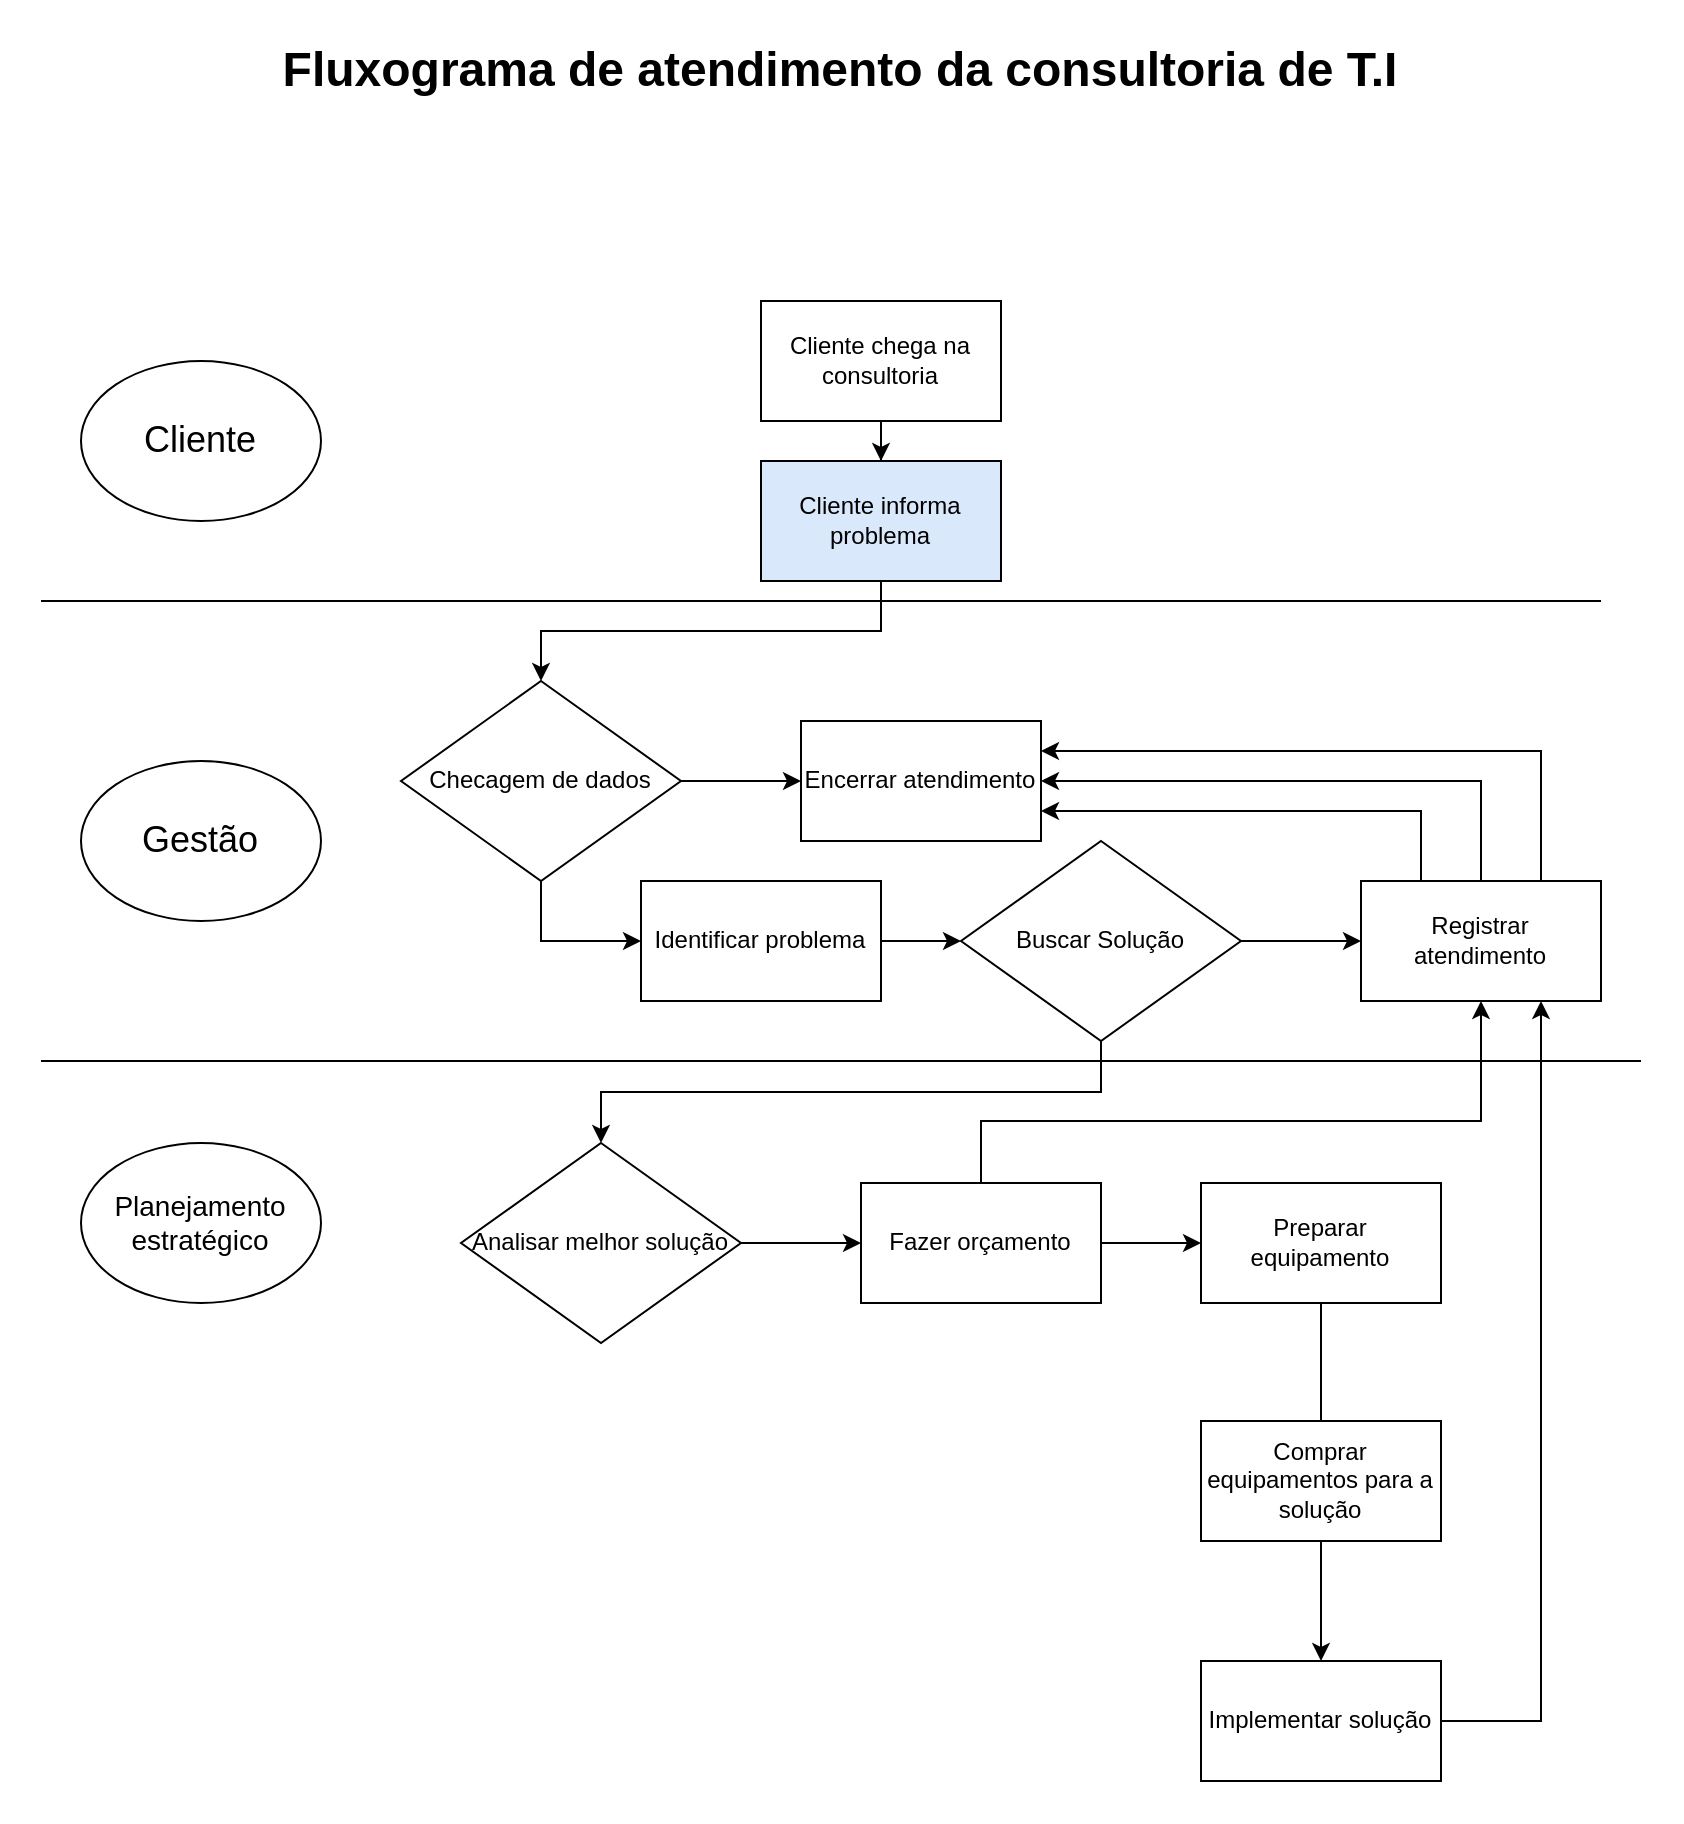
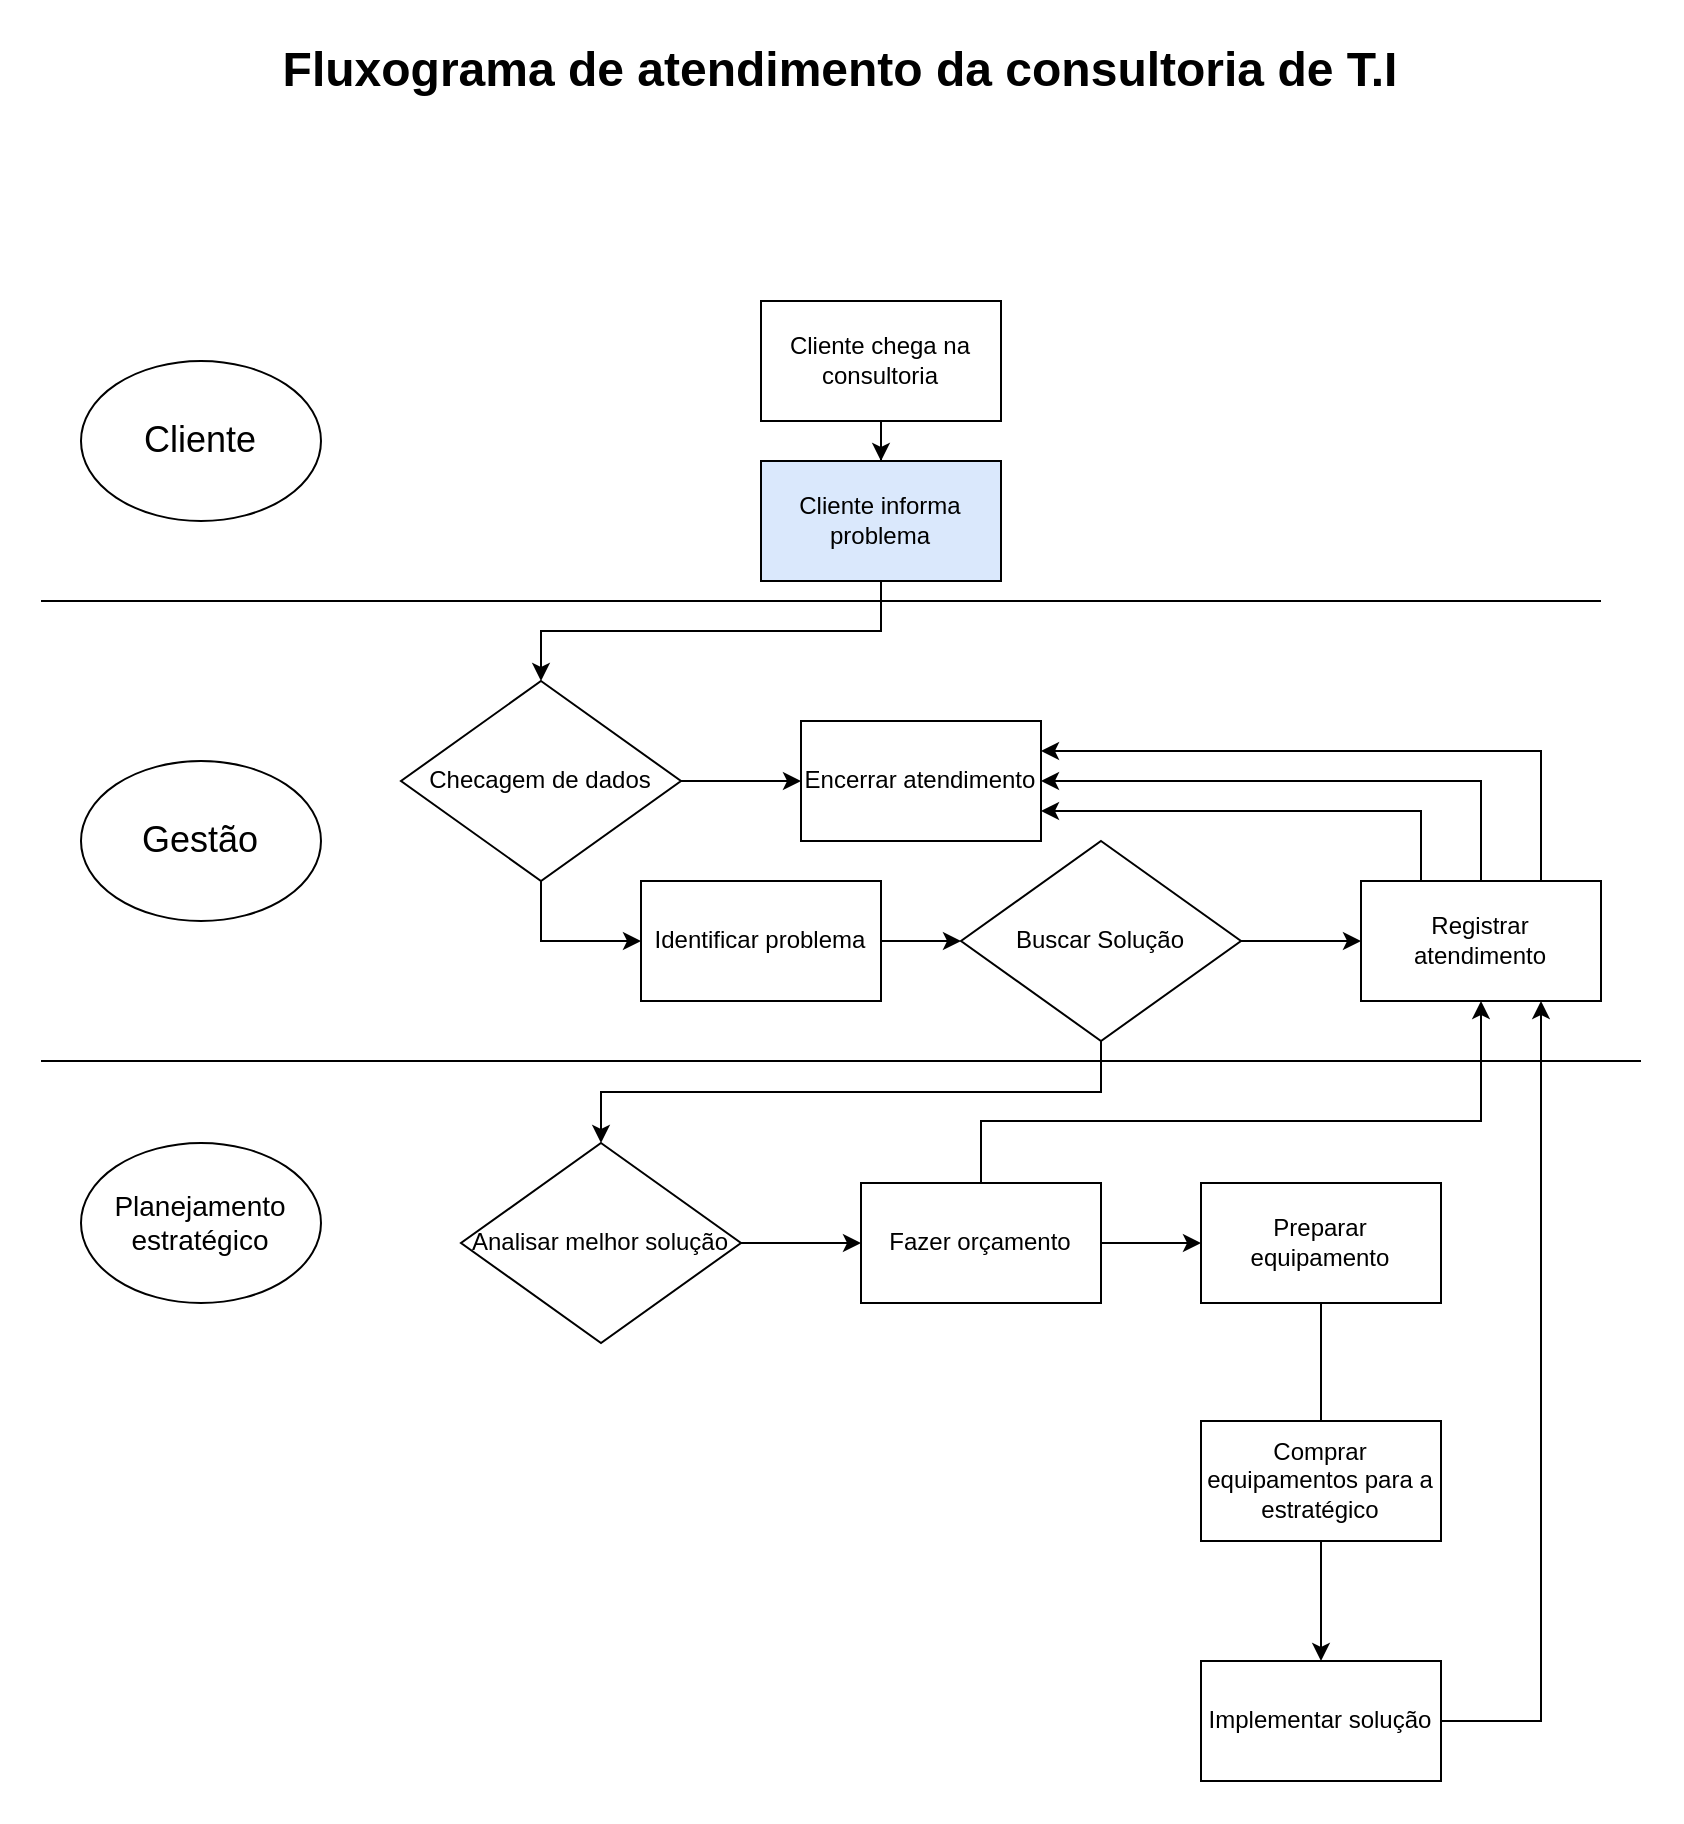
node "Comprar equipamentos para a solução": label "Comprar equipamentos para a solução" -> "Comprar equipamentos para a estratégico"
